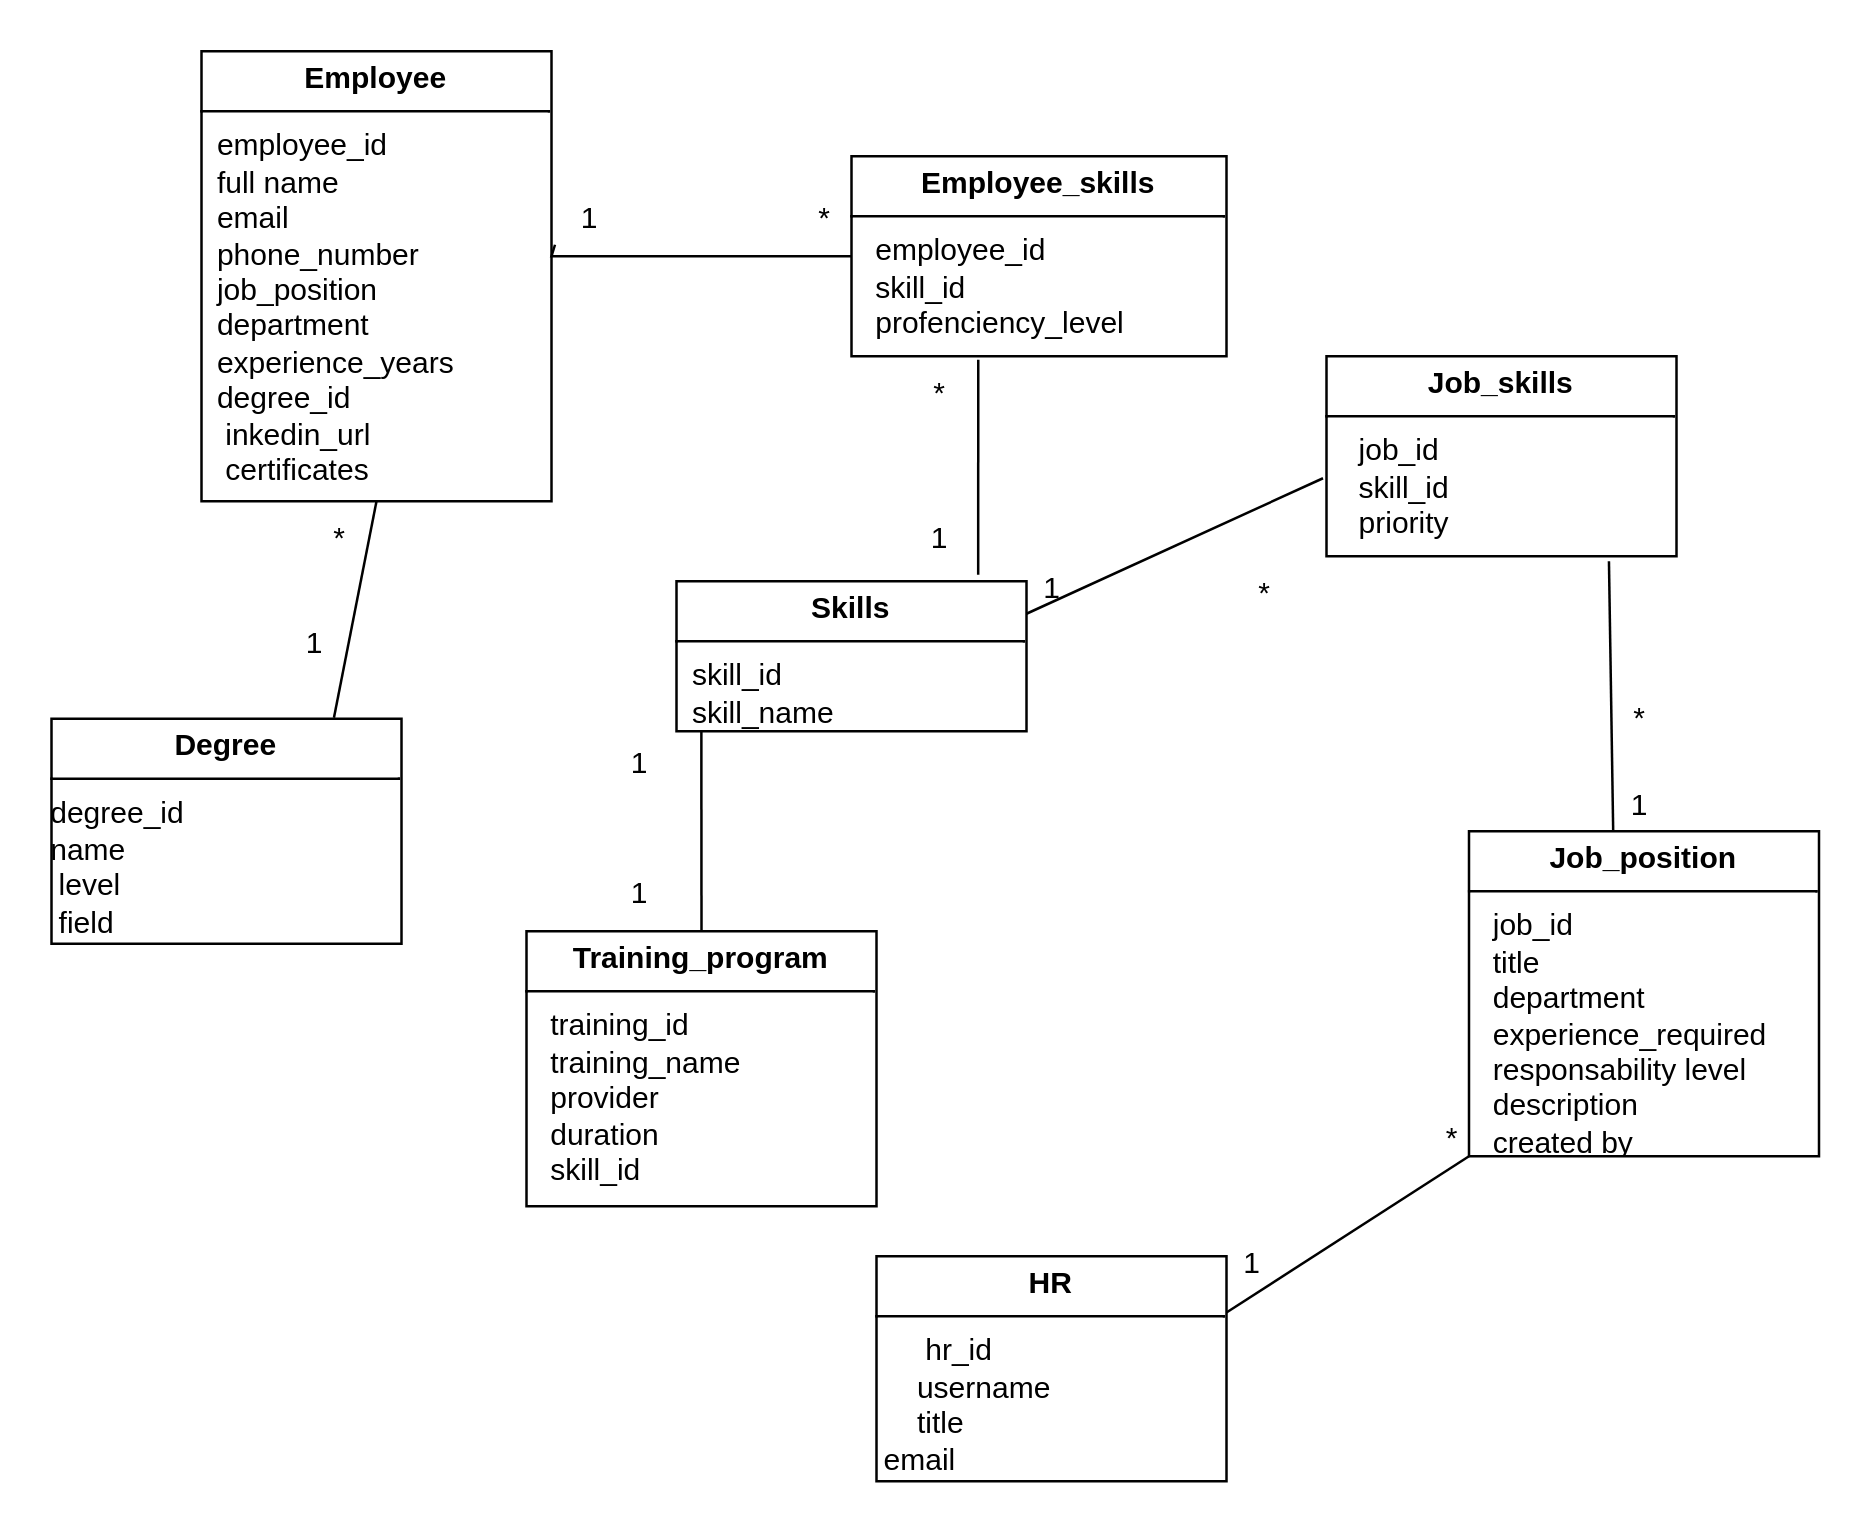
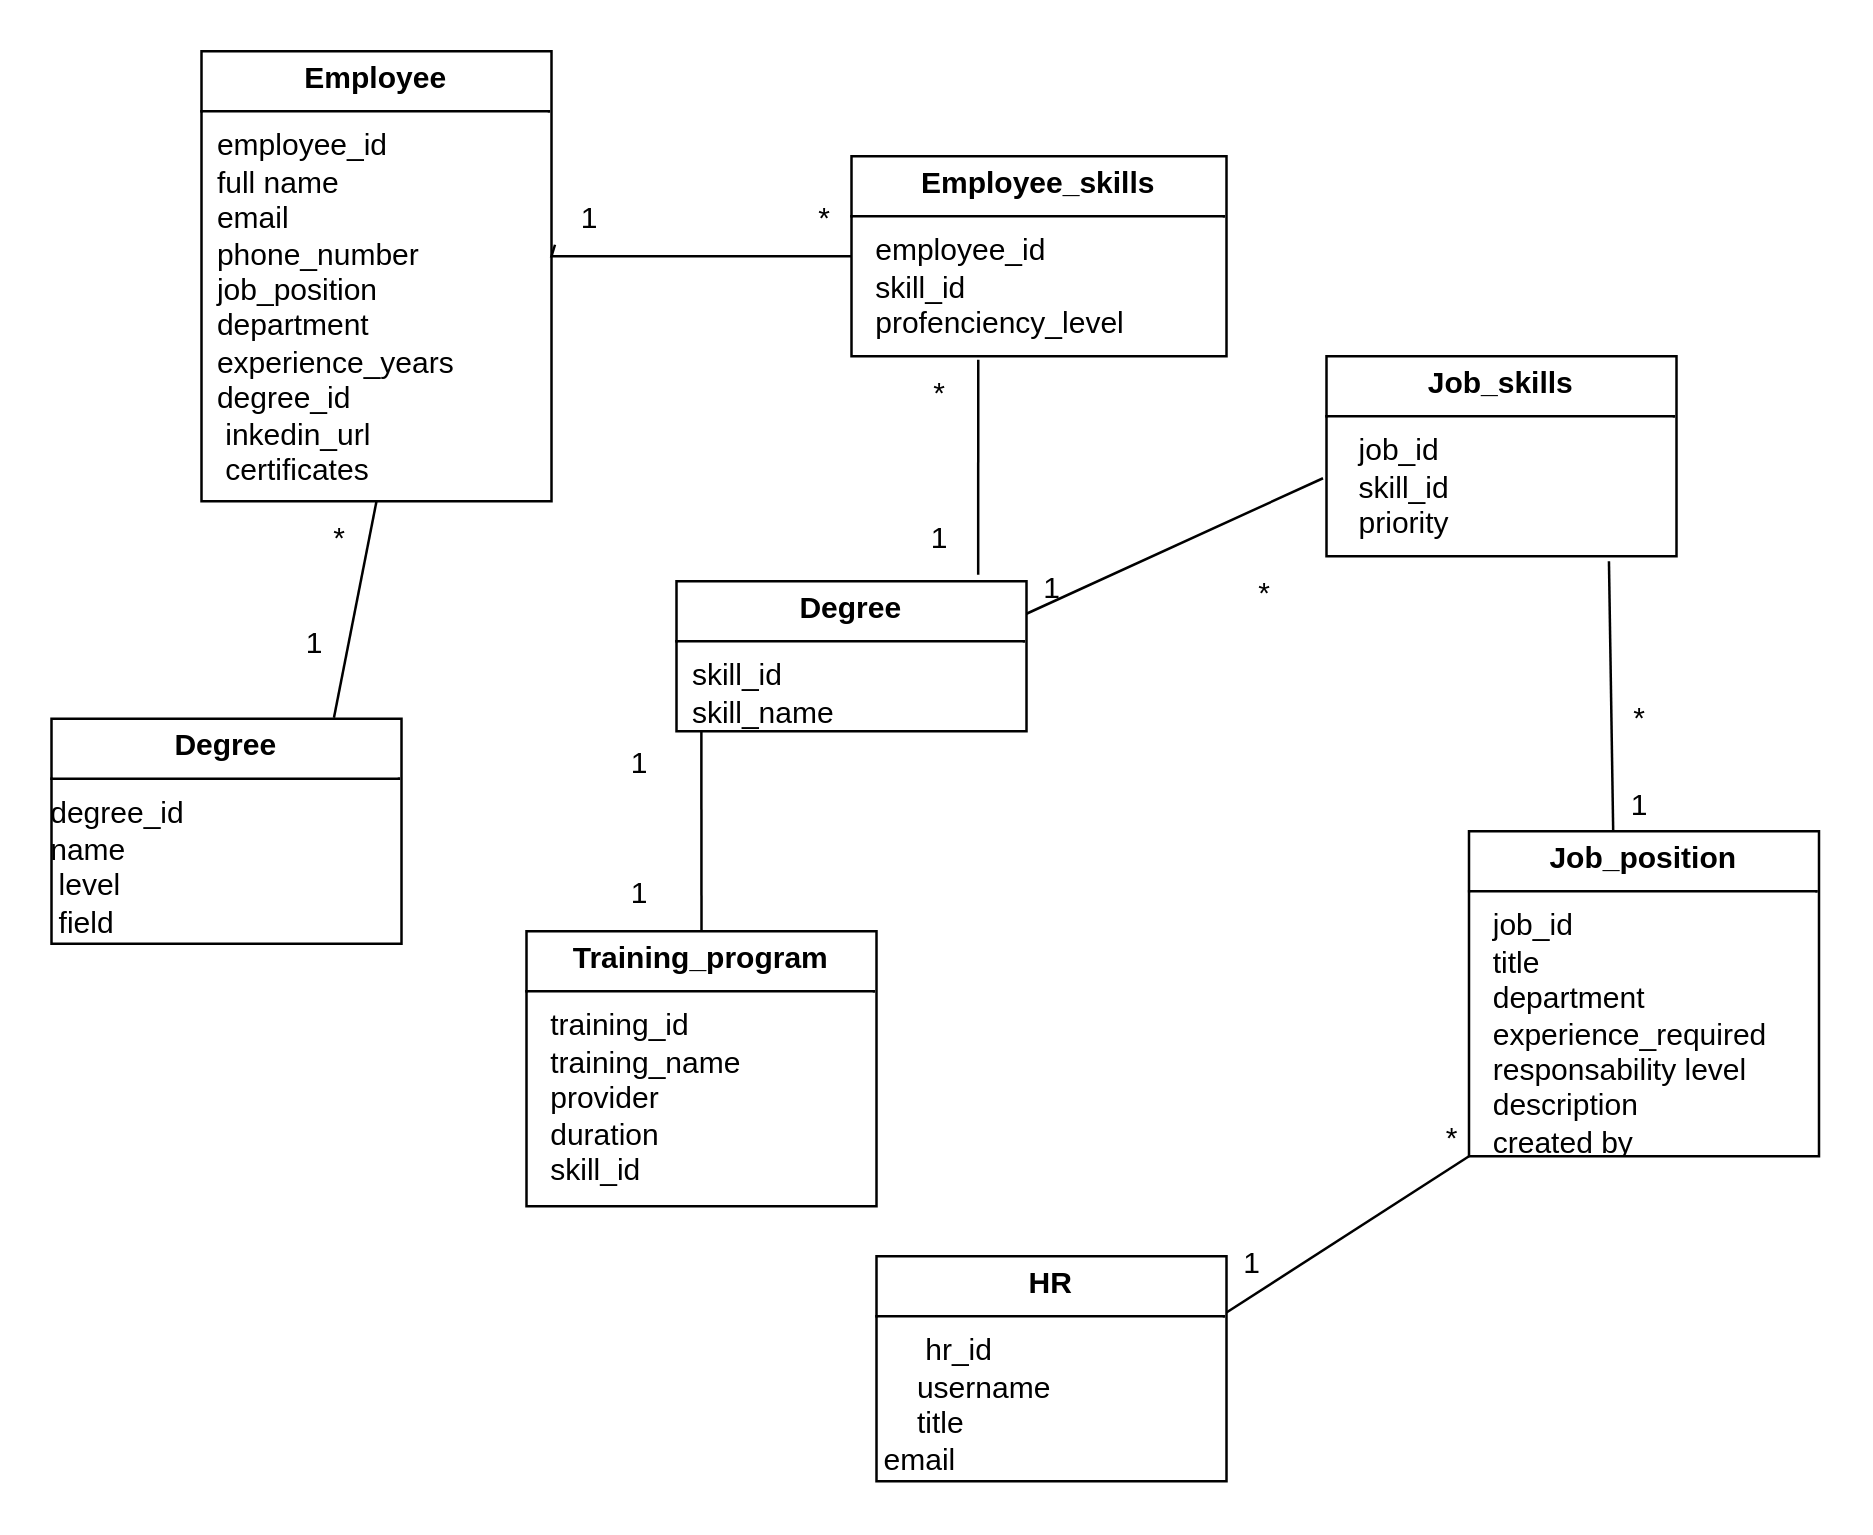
node "Skills skill_id skill_name": label "Skills skill_id skill_name" -> "Degree skill_id skill_name"
